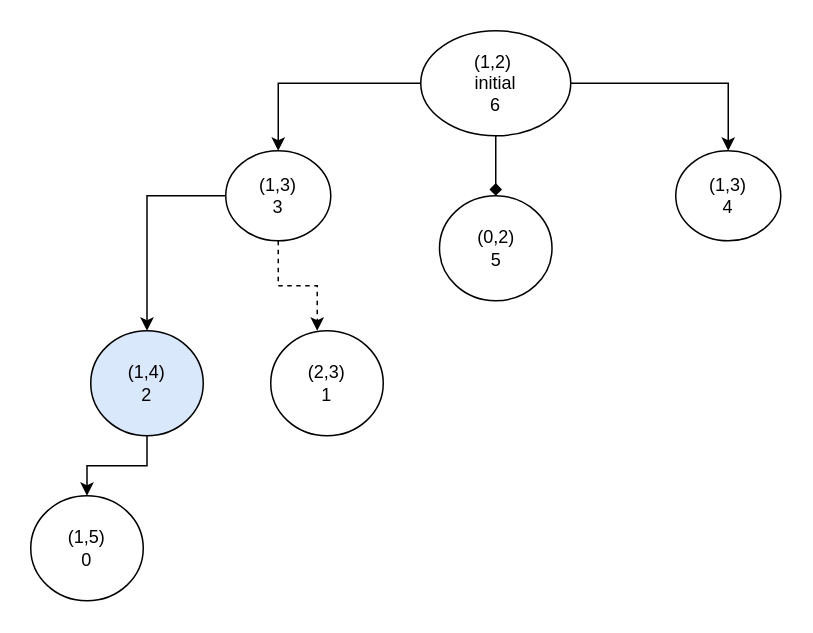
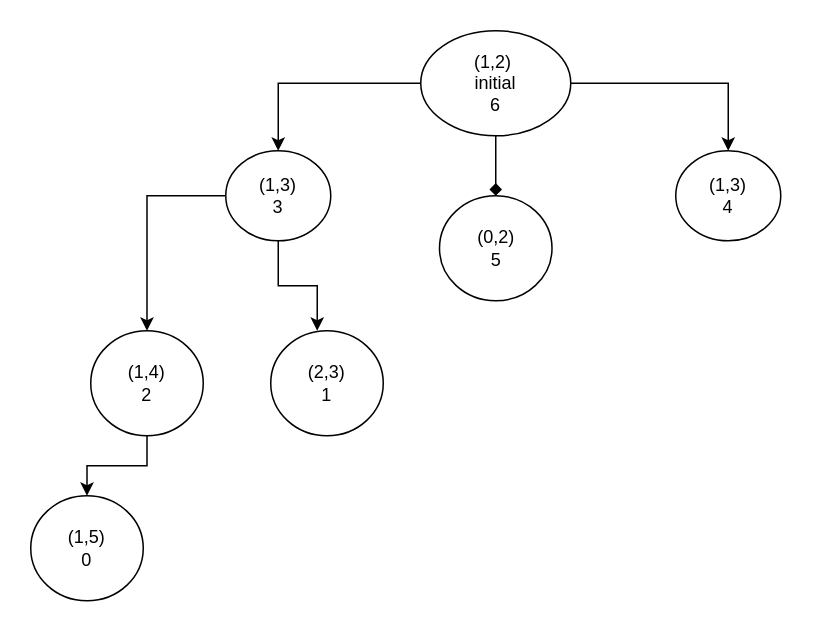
edge "(1,3) 3" -> "(2,3) 1": style dashed -> solid
node "(1,4) 2": fillcolor #dae8fc -> #ffffff
